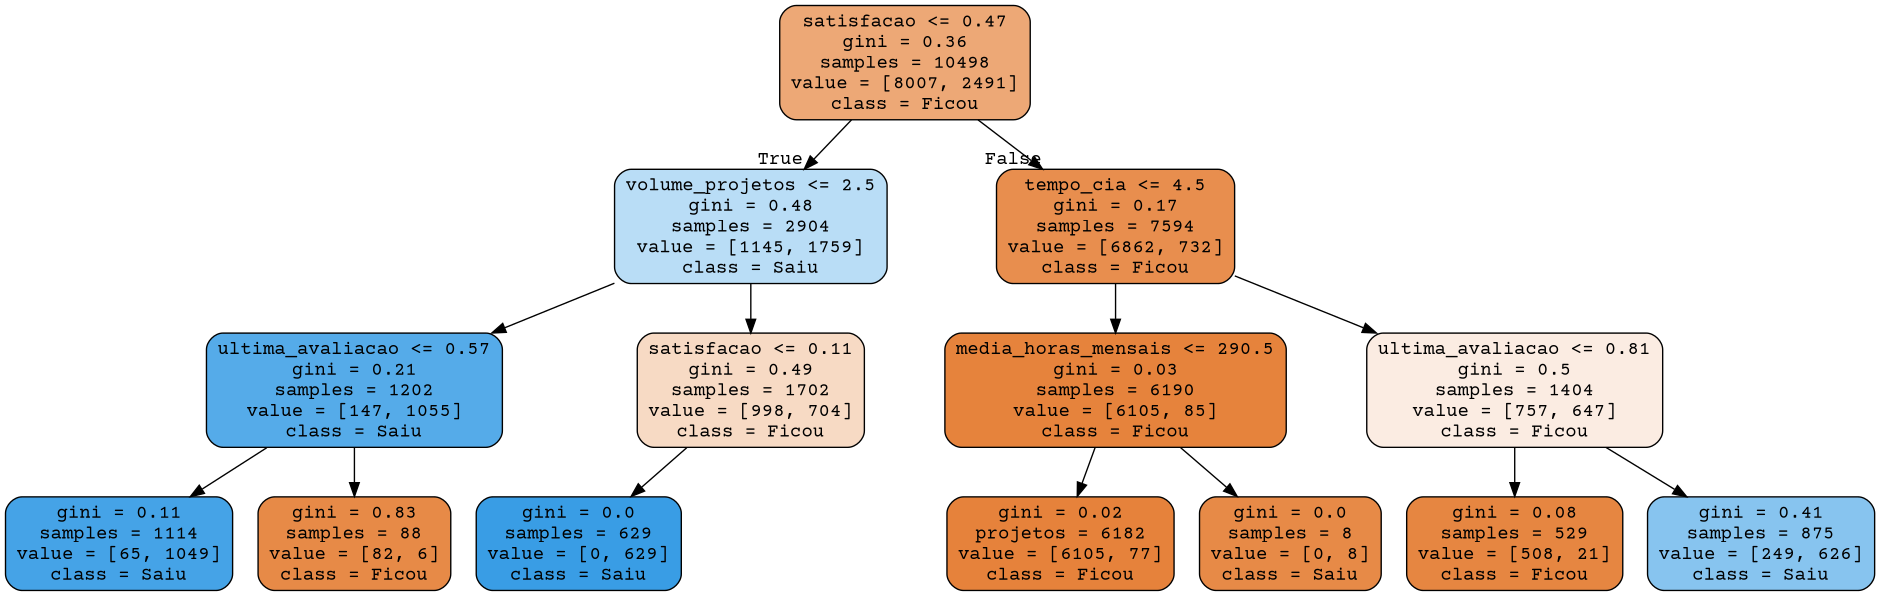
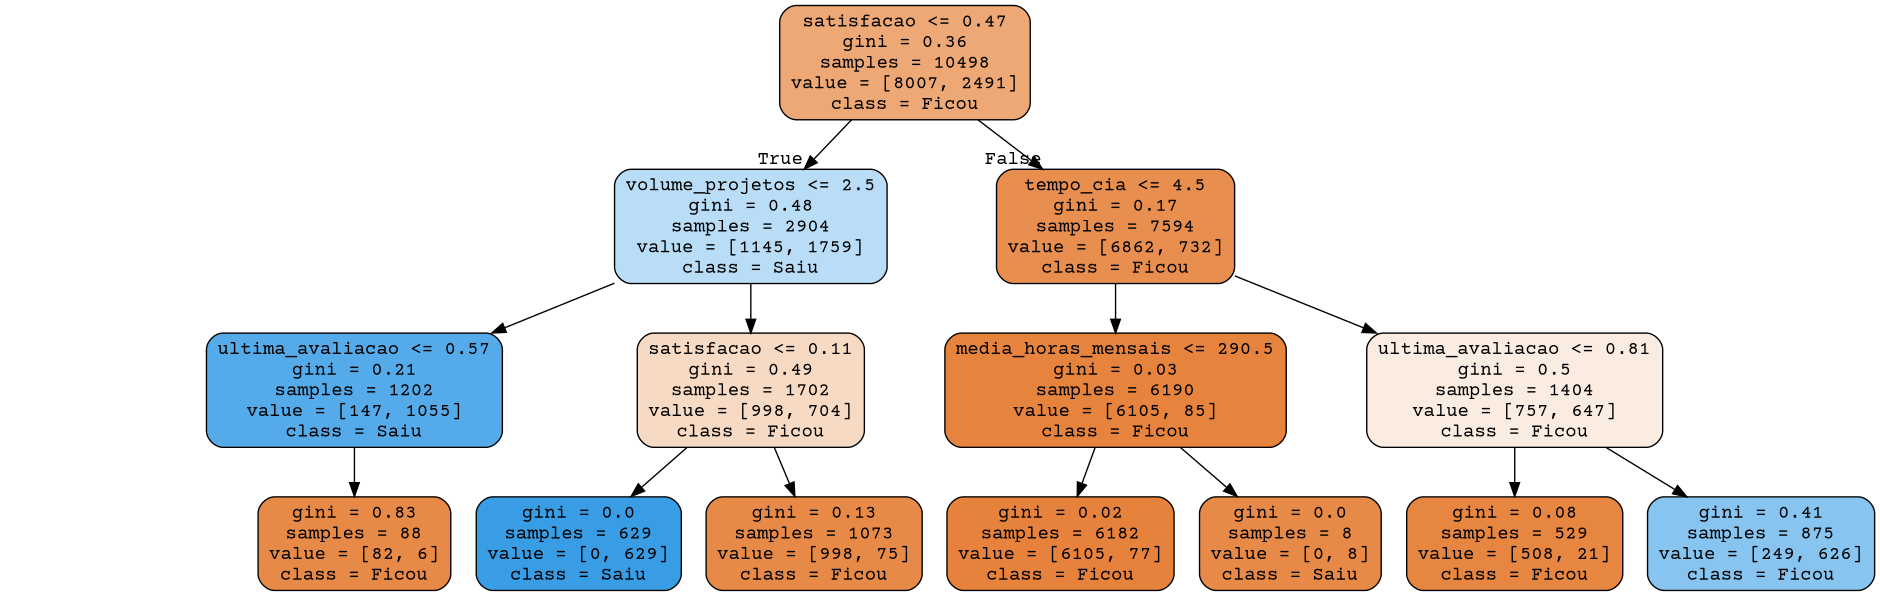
node "gini = 0.11 samples = 1114 value = [65, 1049] class = Saiu": removed
node "gini = 0.13 samples = 1073 value = [998, 75] class = Ficou": added
node "gini = 0.02 projetos = 6182 value = [6105, 77] class = Ficou": label "gini = 0.02 projetos = 6182 value = [6105, 77] class = Ficou" -> "gini = 0.02 samples = 6182 value = [6105, 77] class = Ficou"
node "gini = 0.41 samples = 875 value = [249, 626] class = Saiu": label "gini = 0.41 samples = 875 value = [249, 626] class = Saiu" -> "gini = 0.41 samples = 875 value = [249, 626] class = Ficou"
